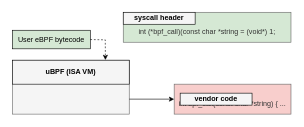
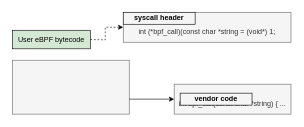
edge "User eBPF bytecode" -> "int (*bpf_call)(const char *string = (void*) 1;": added
node "int (*bpf_call)(const char *string = (void*) 1;": fillcolor #d5e8d4 -> #f5f5f5
edge "User eBPF bytecode" -> "uBPF (ISA VM)": removed
node "uBPF (ISA VM)": removed
node "int bpf_call(const char *string) { ...": fillcolor #f8cecc -> #f5f5f5
